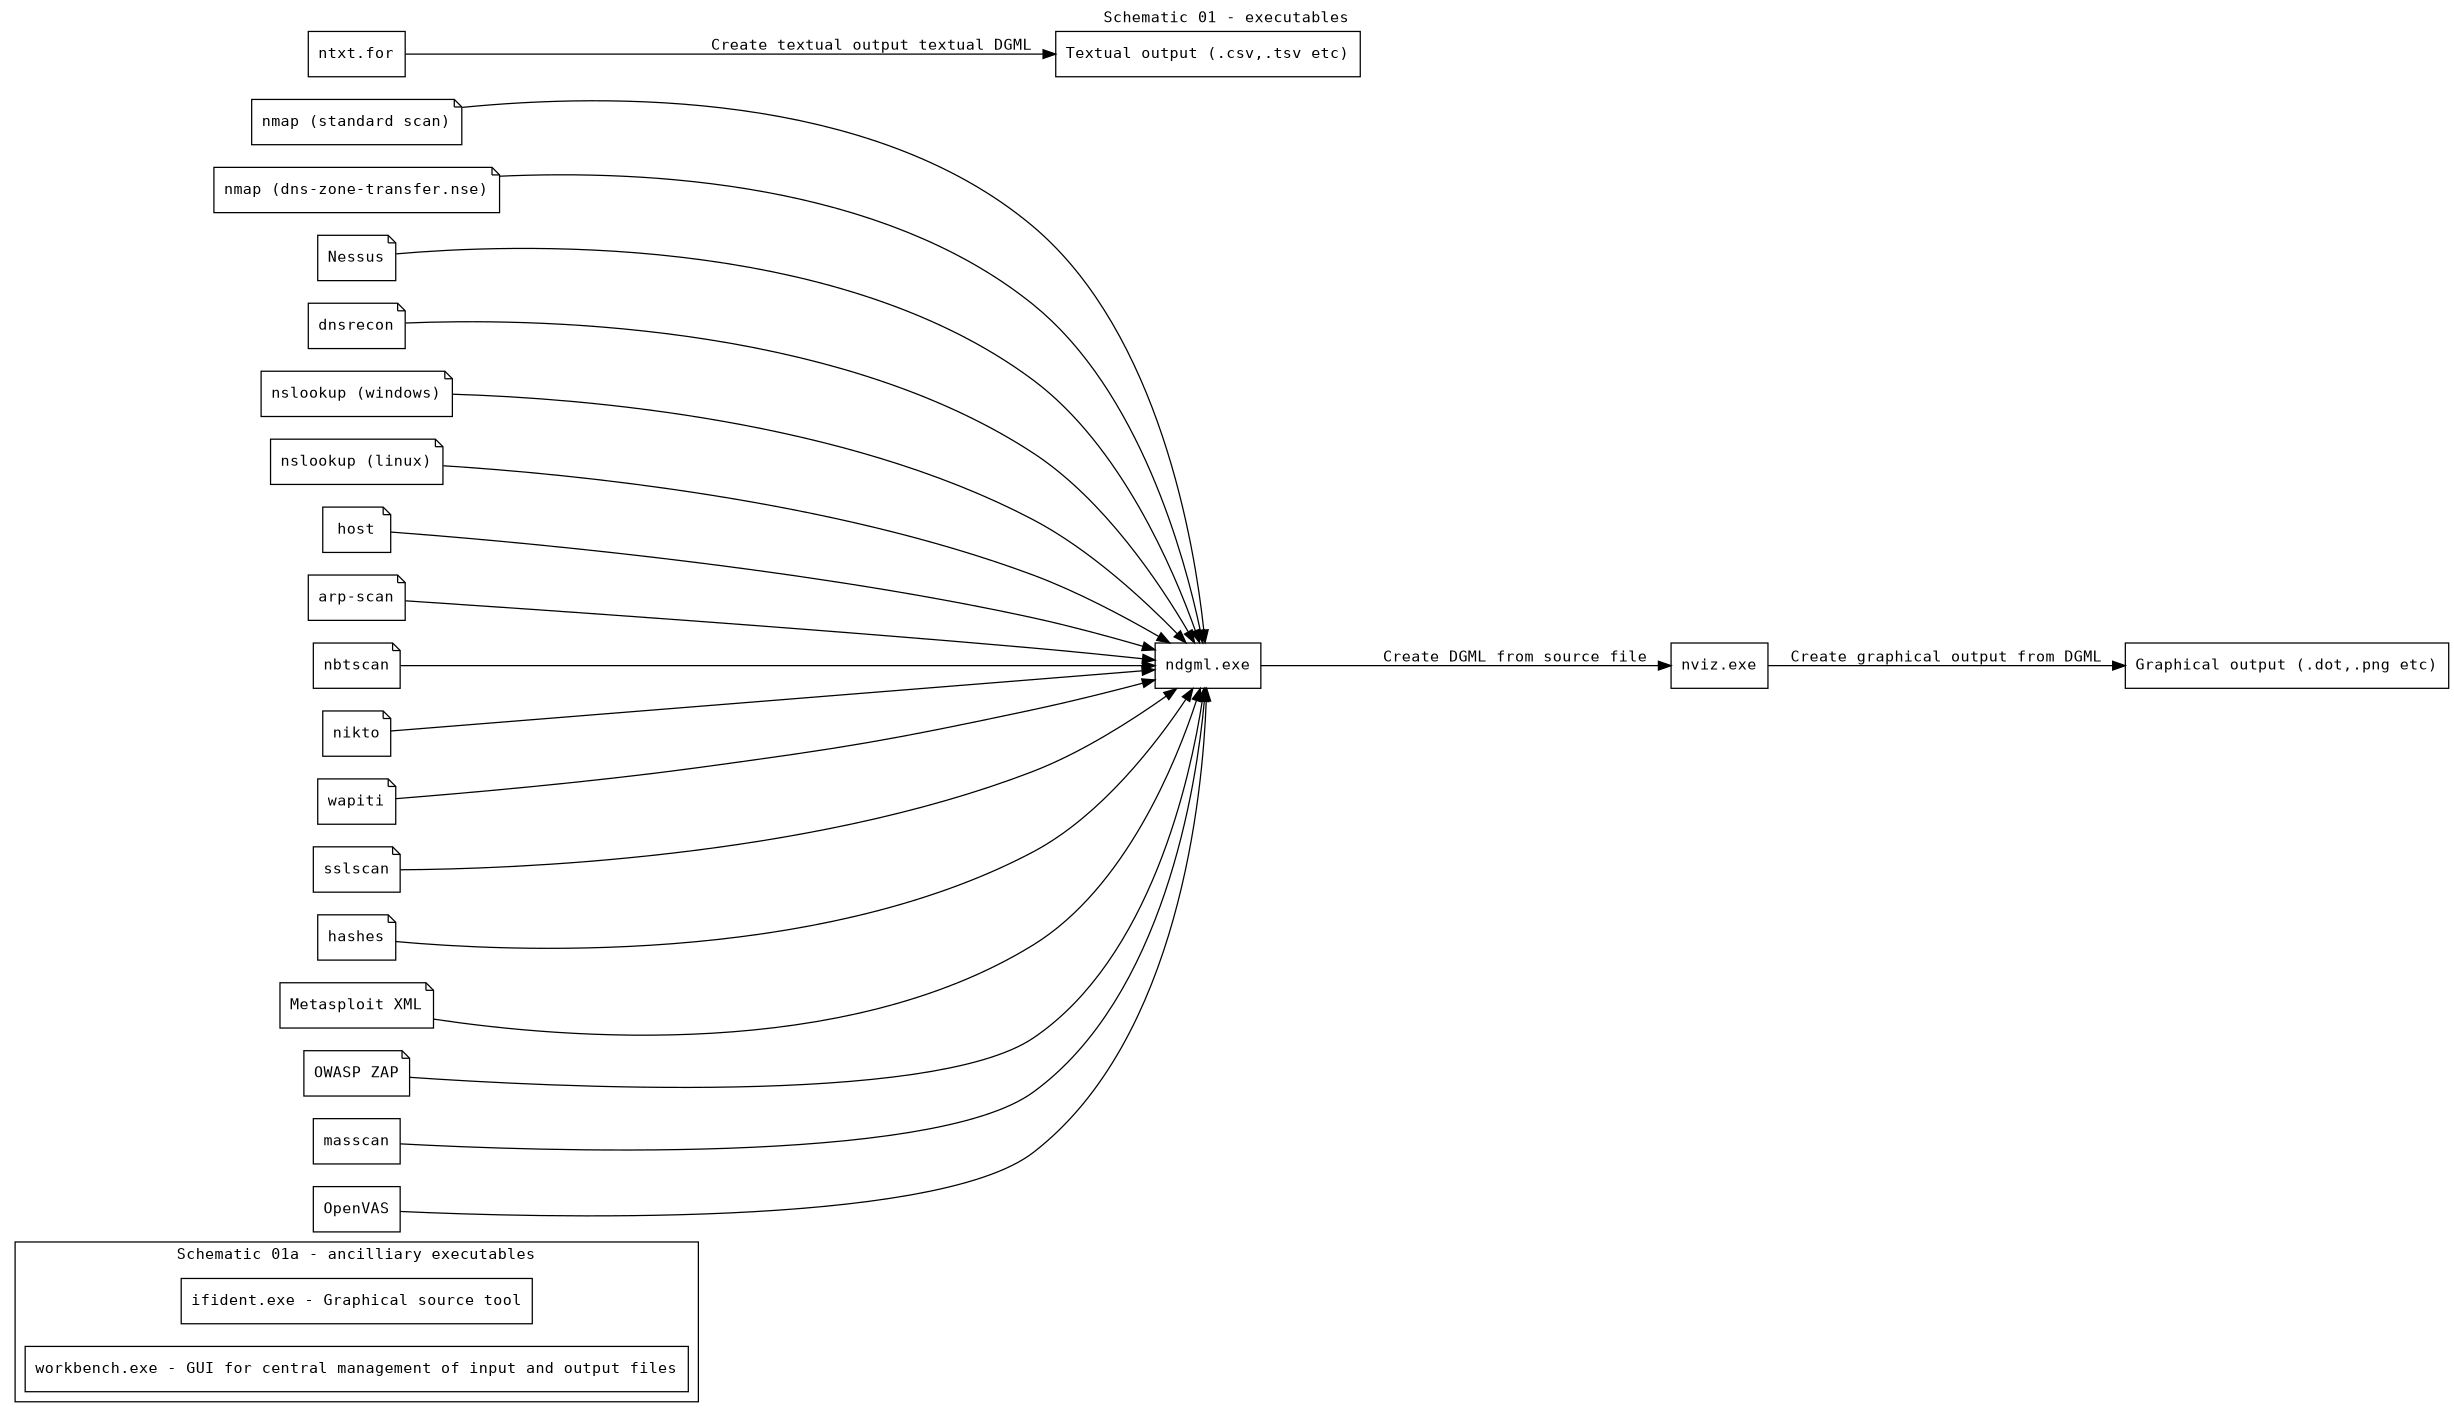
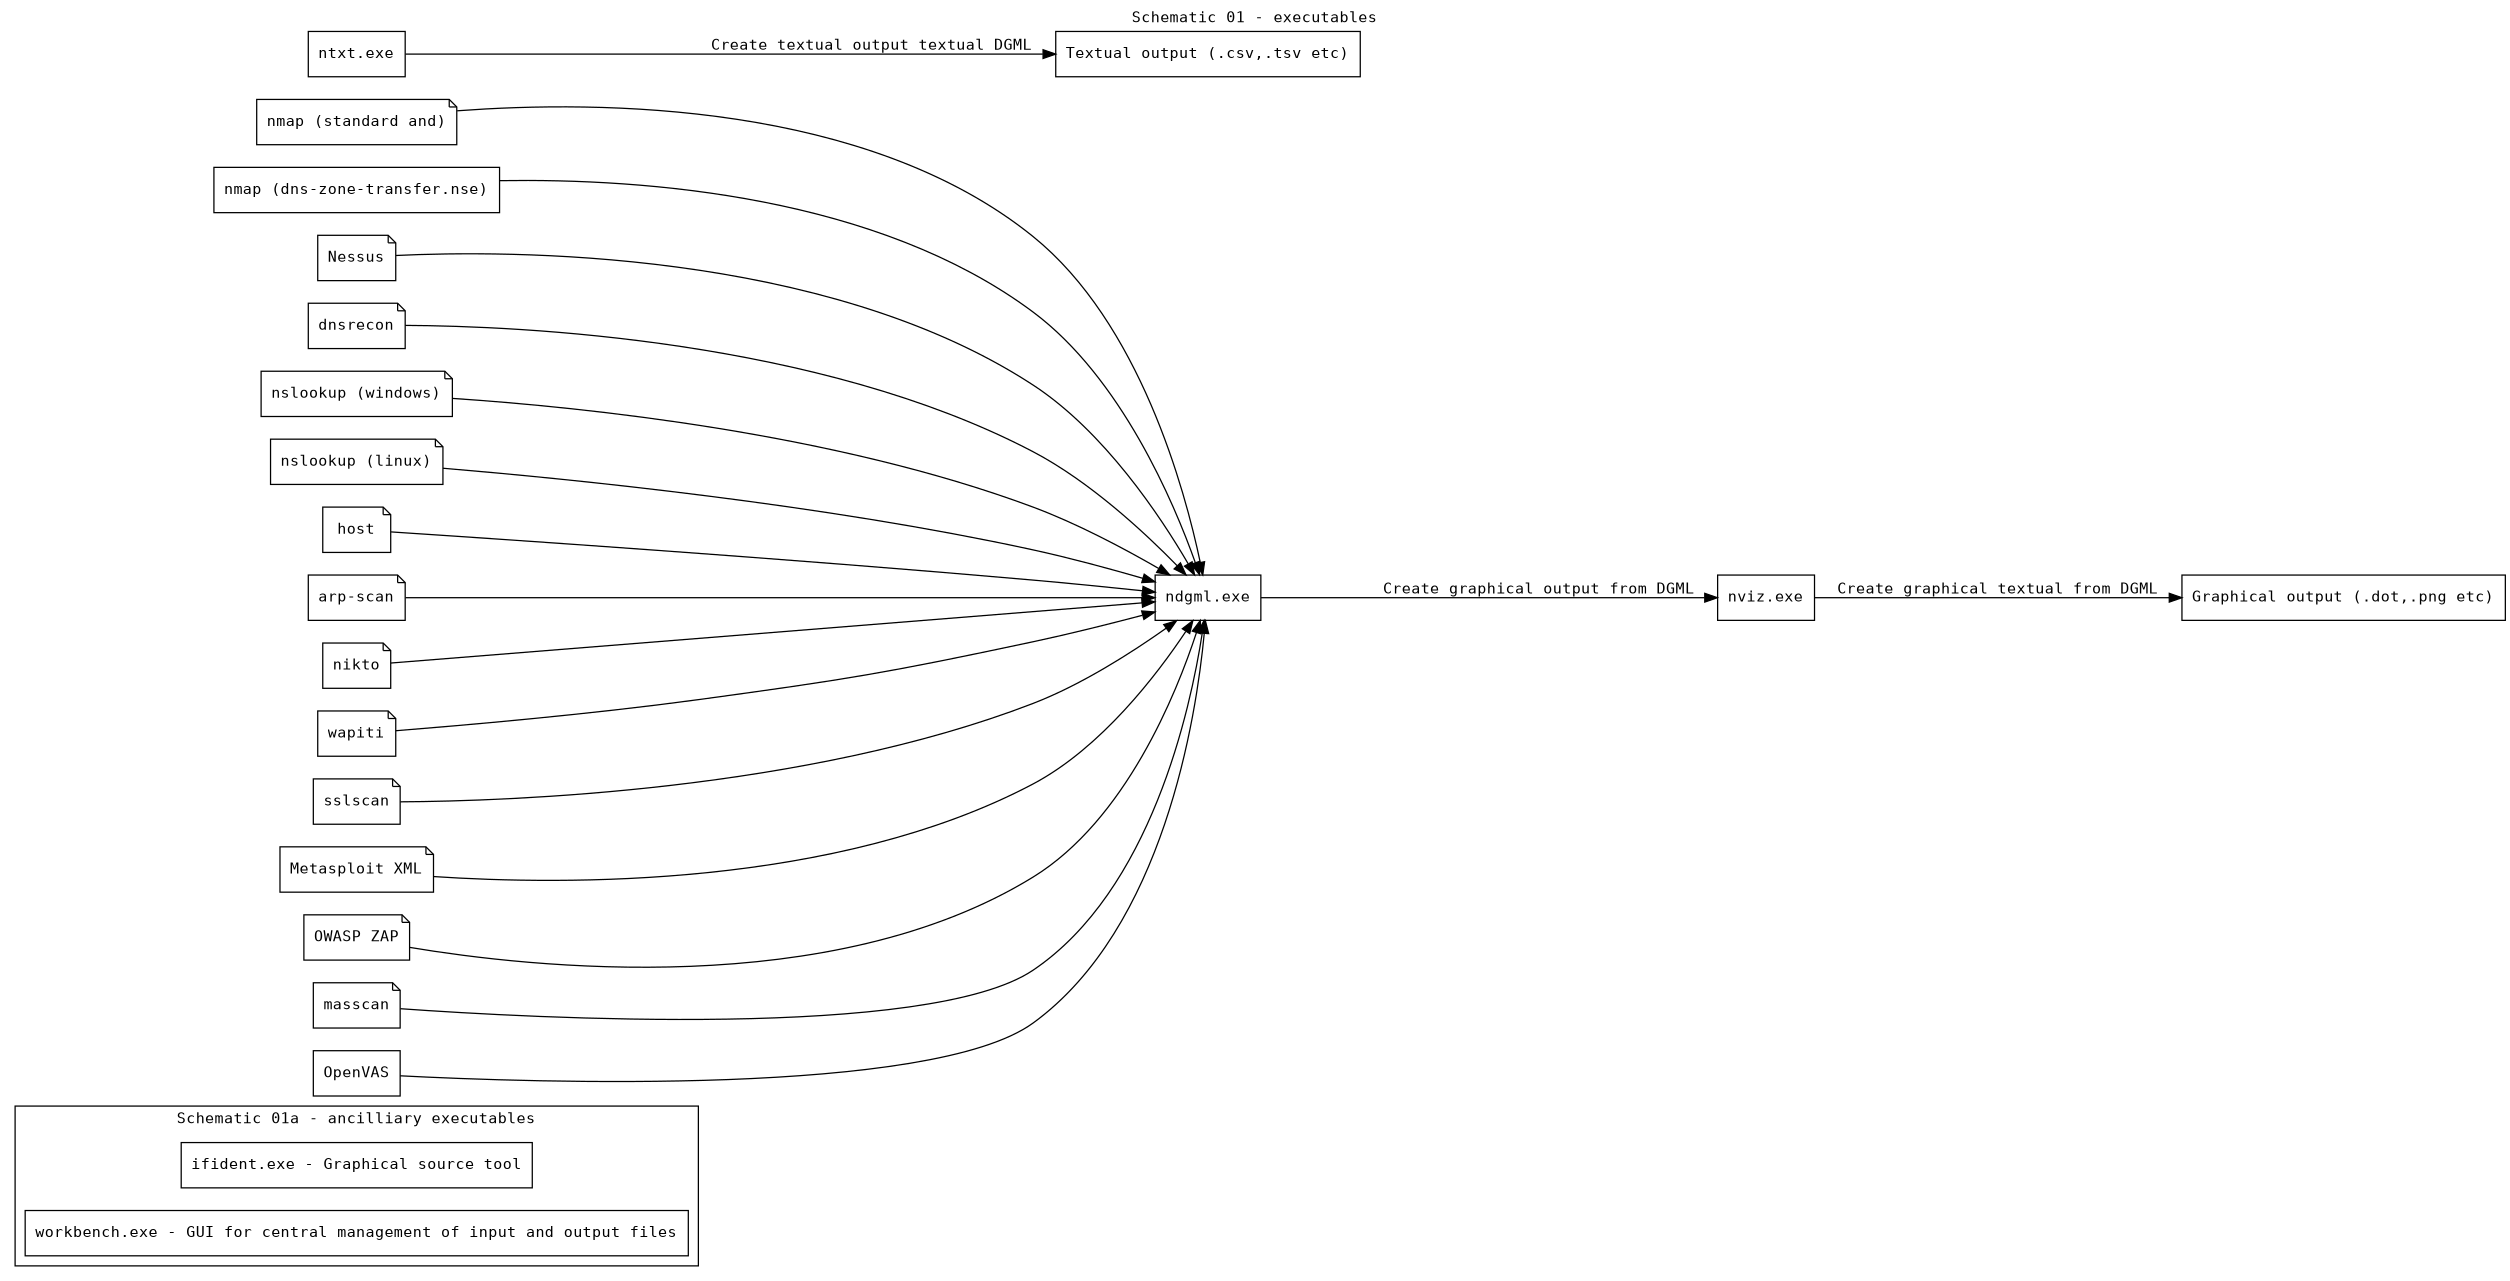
node "ntxt.for": label "ntxt.for" -> "ntxt.exe"
node "nmap (standard scan)": label "nmap (standard scan)" -> "nmap (standard and)"
node "nmap (dns-zone-transfer.nse)": shape note -> box
edge "ndgml.exe" -> "nviz.exe": label "Create DGML from source file" -> "Create graphical output from DGML"
edge "nviz.exe" -> "Graphical output (.dot,.png etc)": label "Create graphical output from DGML" -> "Create graphical textual from DGML"
node "nbtscan": removed
node "hashes": removed
node "masscan": shape box -> note
